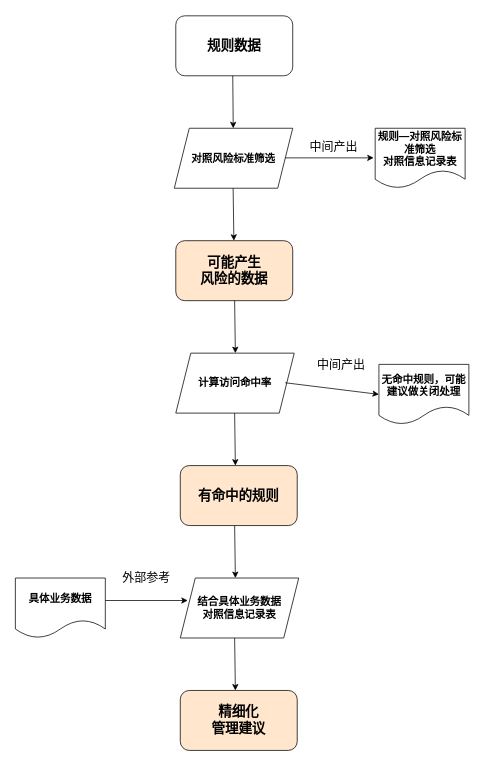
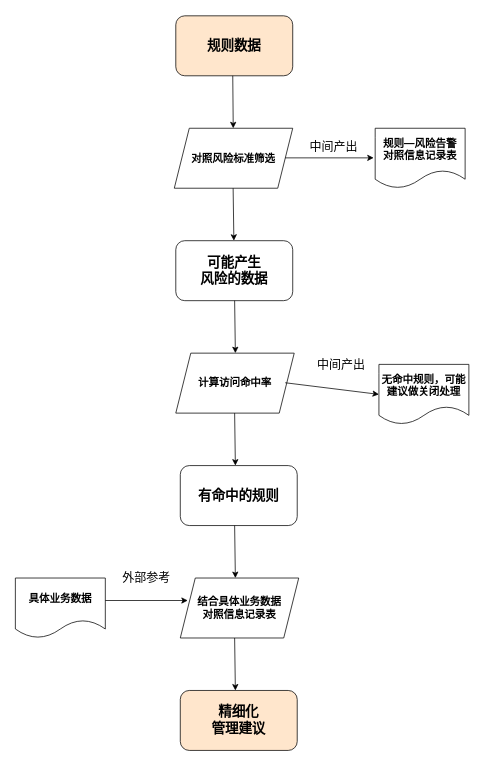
node "规则数据": fillcolor #ffffff -> #ffe6cc
node "规则—对照风险标准筛选 对照信息记录表": label "规则—对照风险标准筛选 对照信息记录表" -> "规则—风险告警 对照信息记录表"
node "可能产生 风险的数据": fillcolor #ffe6cc -> #ffffff
node "有命中的规则": fillcolor #ffe6cc -> #ffffff
